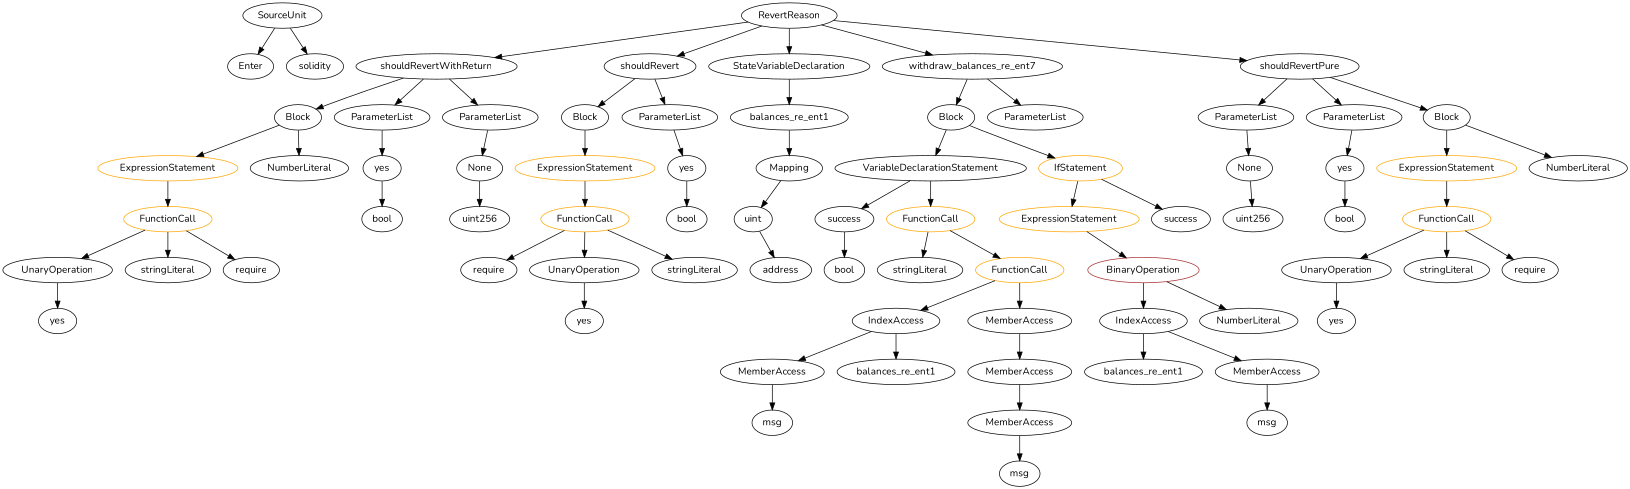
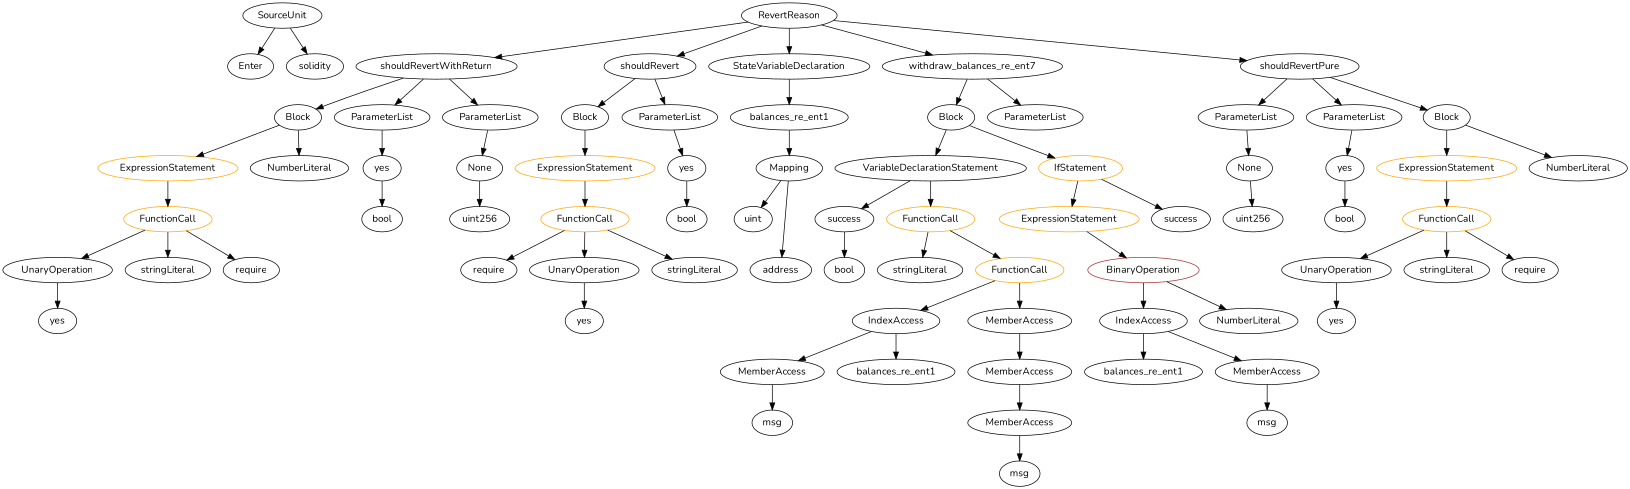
edge "uint" -> "address": now "Mapping" -> "address"
